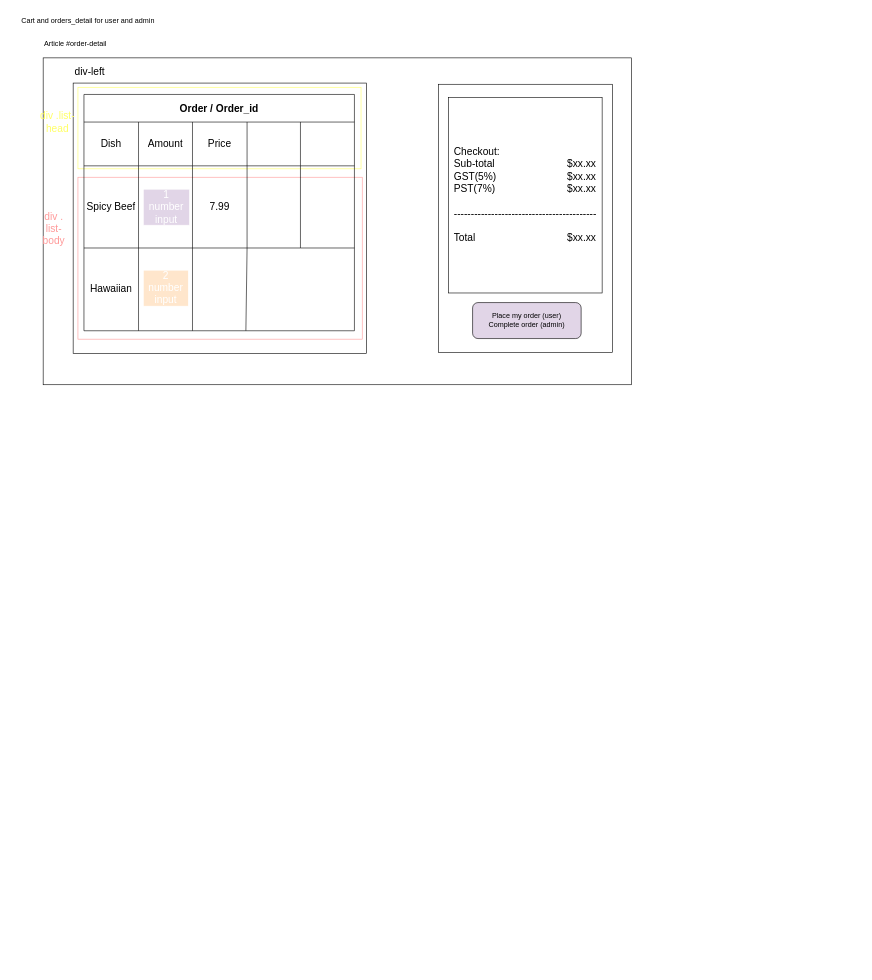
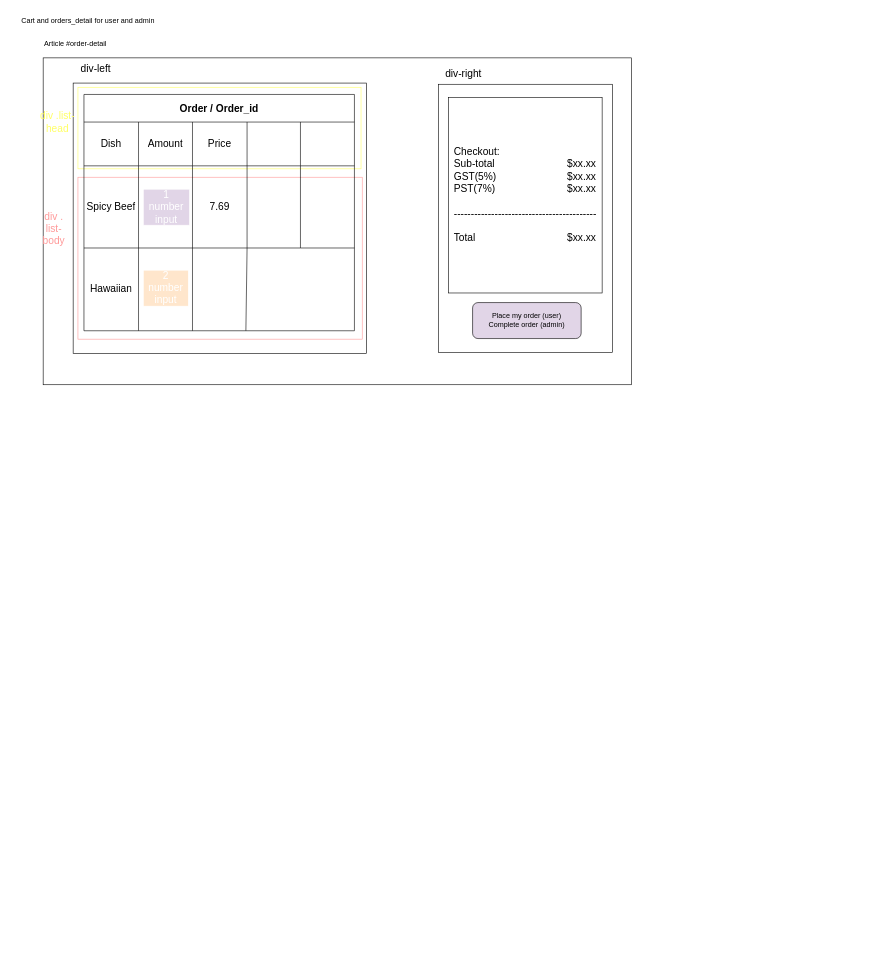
node "div-left": moved (90, 72) -> (96, 69)
node "div-right": added
node "7.99": label "7.99" -> "7.69"
